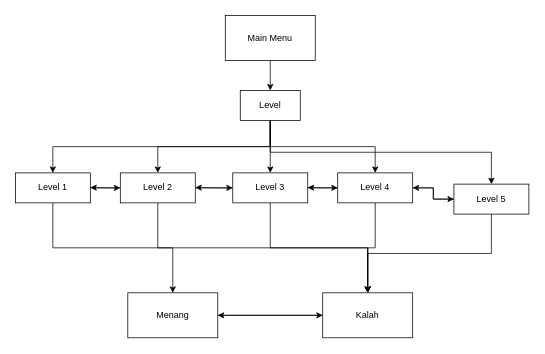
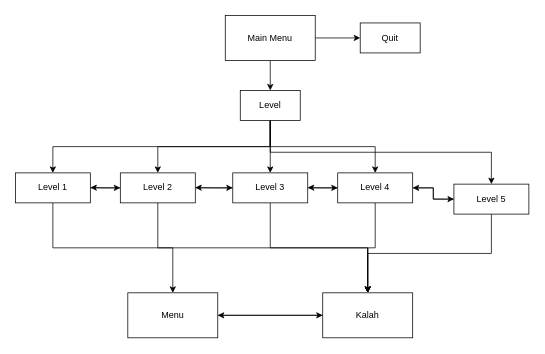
edge "Main Menu" -> "Quit": added
node "Quit": added
node "Menang": label "Menang" -> "Menu"
